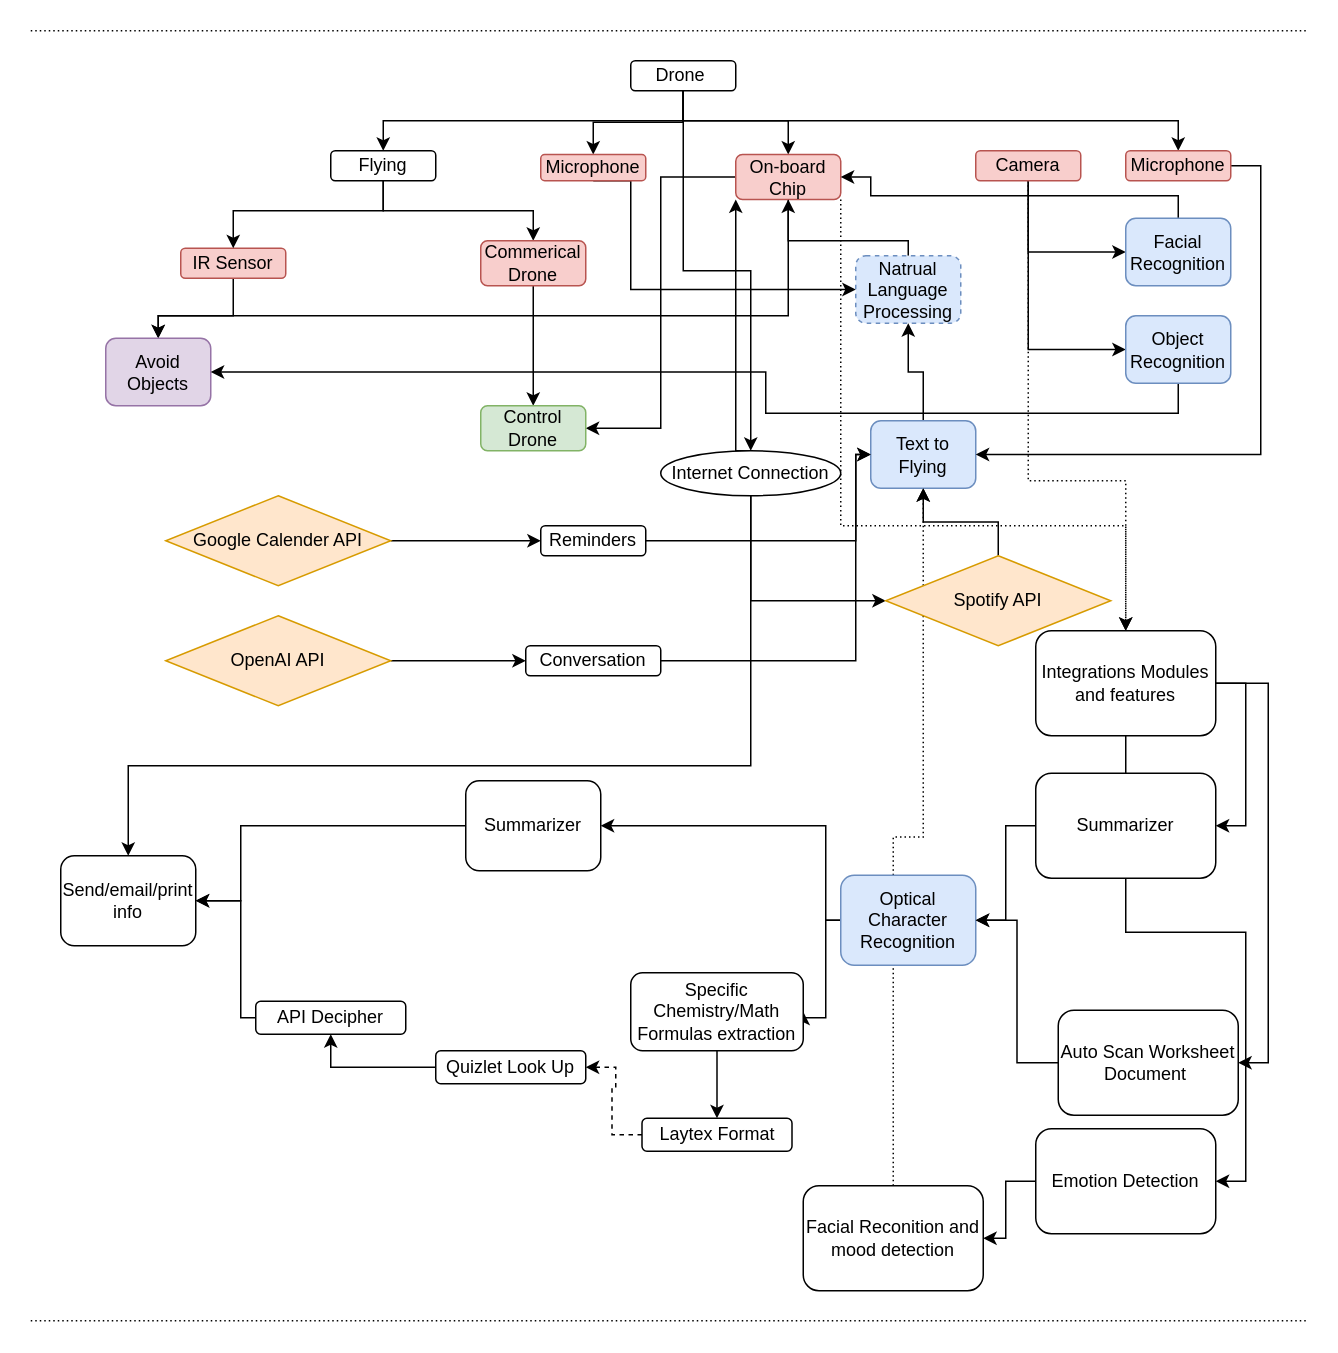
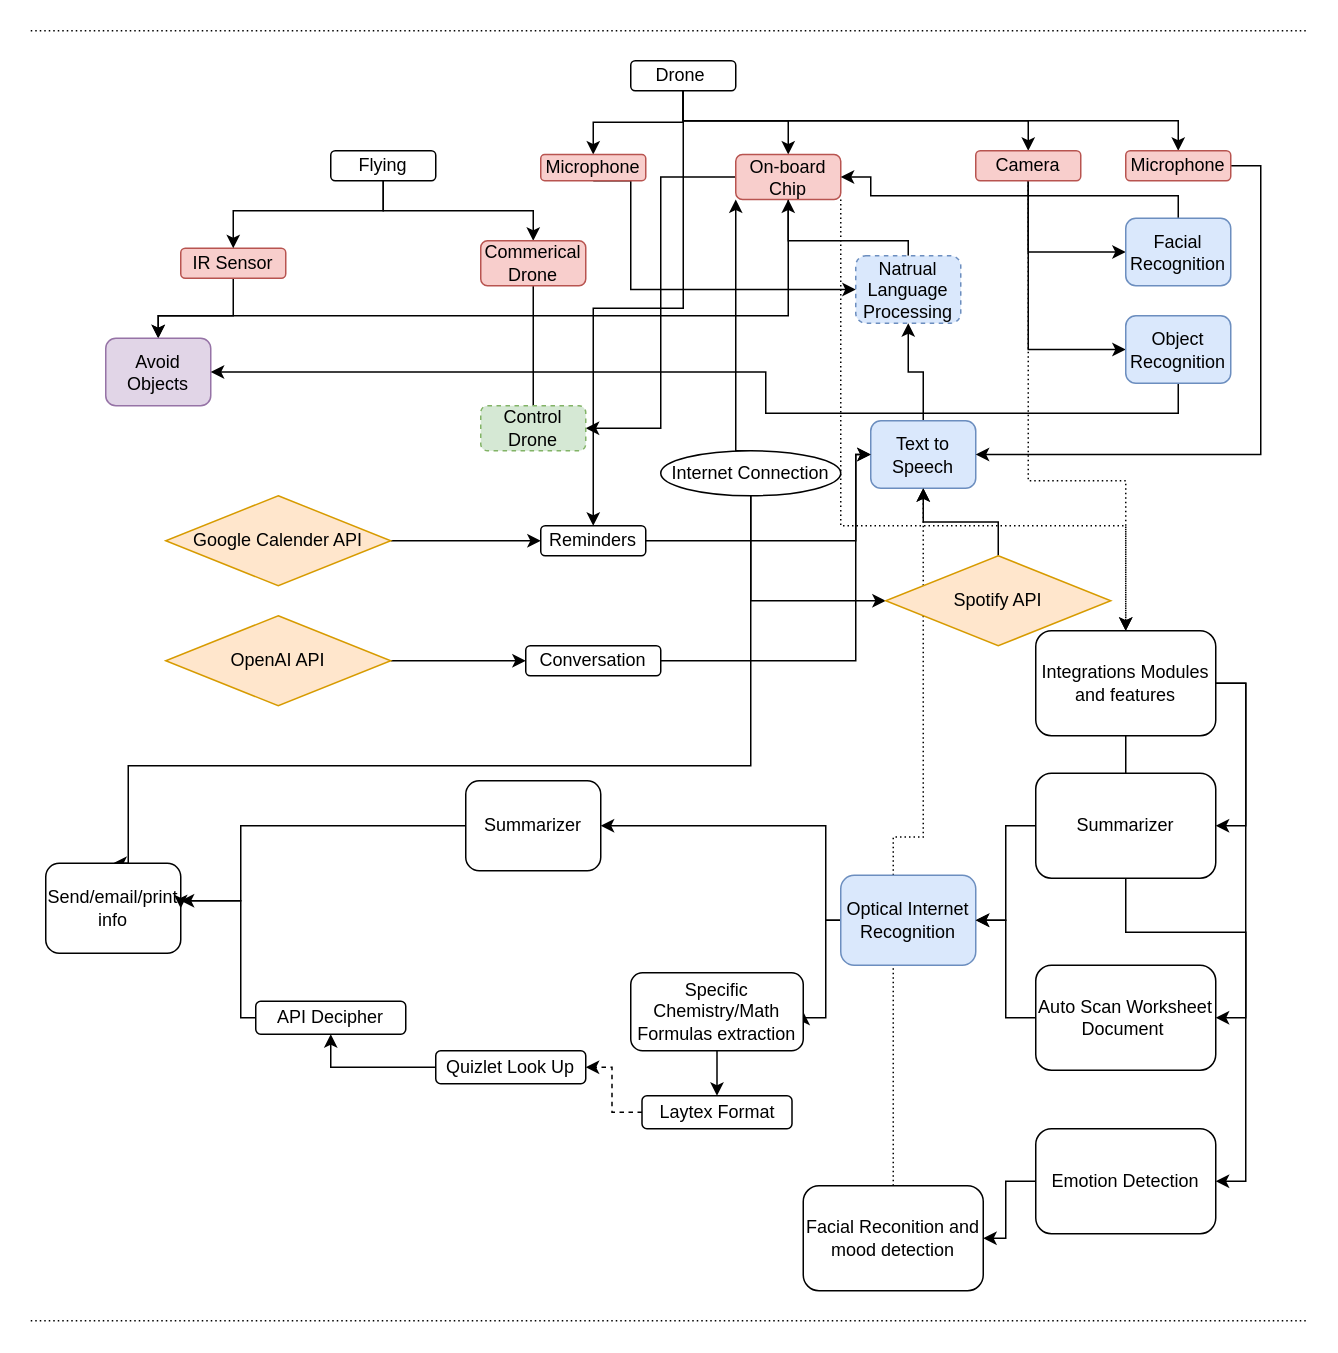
edge "Drone" -> "Flying": now "Drone" -> "Reminders"
edge "Drone" -> "Internet Connection": now "Drone" -> "Camera"
edge "Commerical Drone" -> "Control Drone": arrowhead classic -> none
node "Control Drone": style solid -> dashed
node "Text to Flying": label "Text to Flying" -> "Text to Speech"
node "Send/email/print info": moved (128, 901) -> (113, 908)
node "Optical Character Recognition": label "Optical Character Recognition" -> "Optical Internet Recognition"
node "Auto Scan Worksheet Document": moved (1148, 1063) -> (1126, 1018)
node "Laytex Format": moved (717, 1135) -> (717, 1112)
